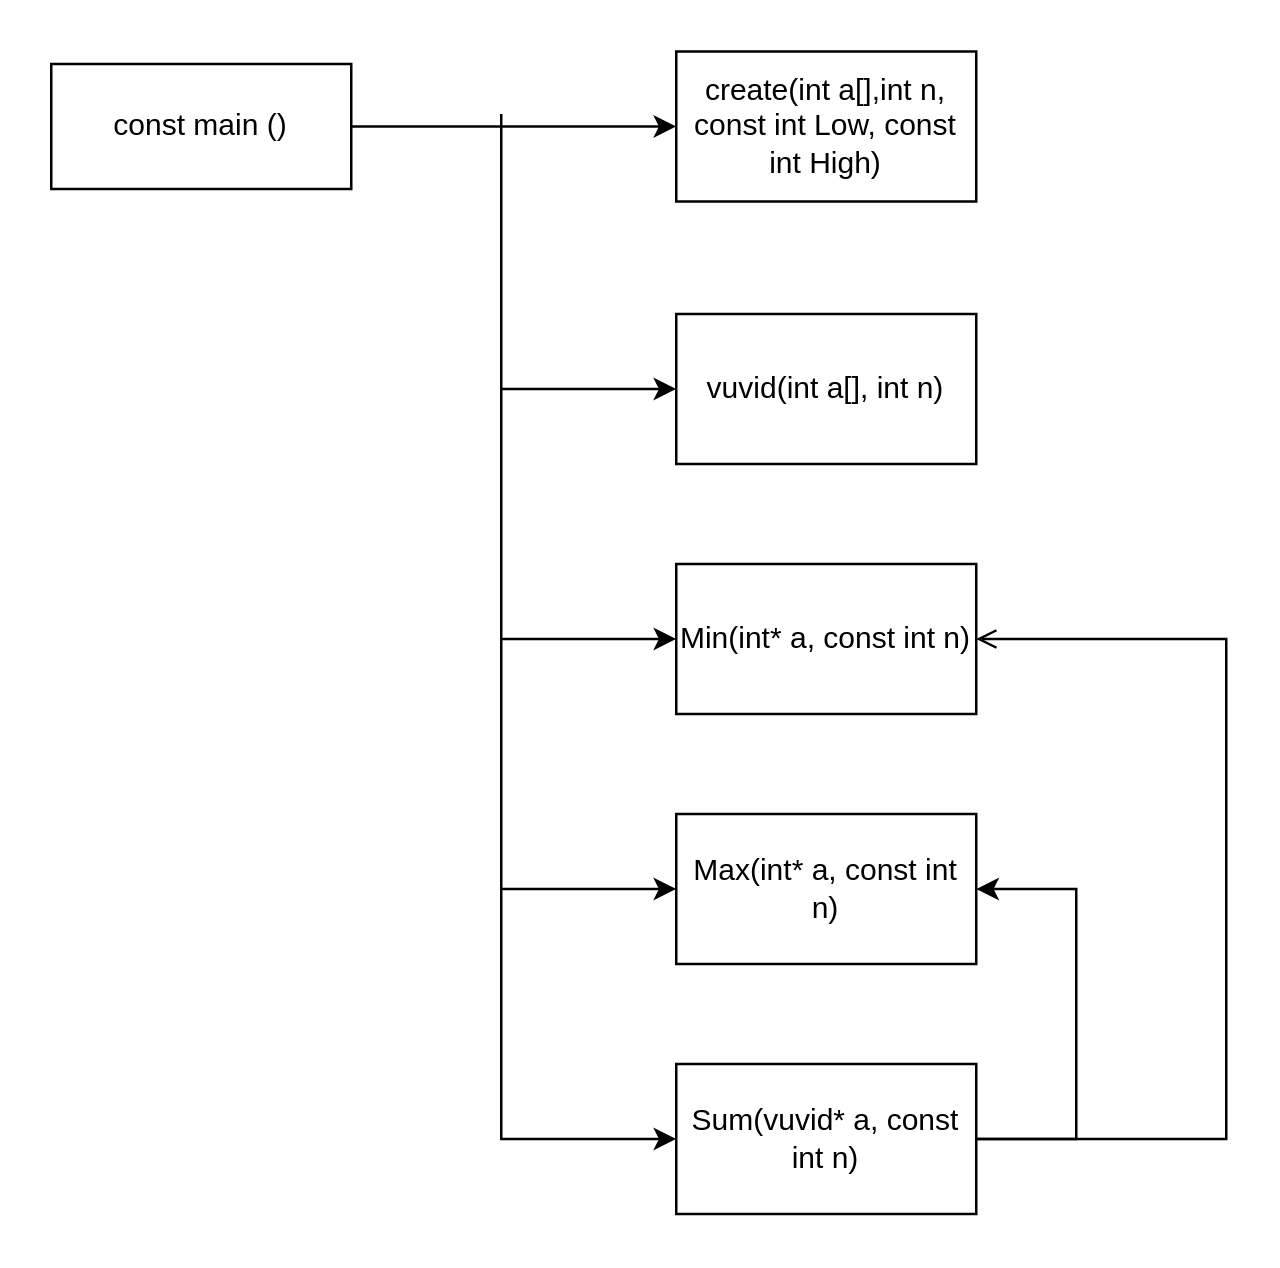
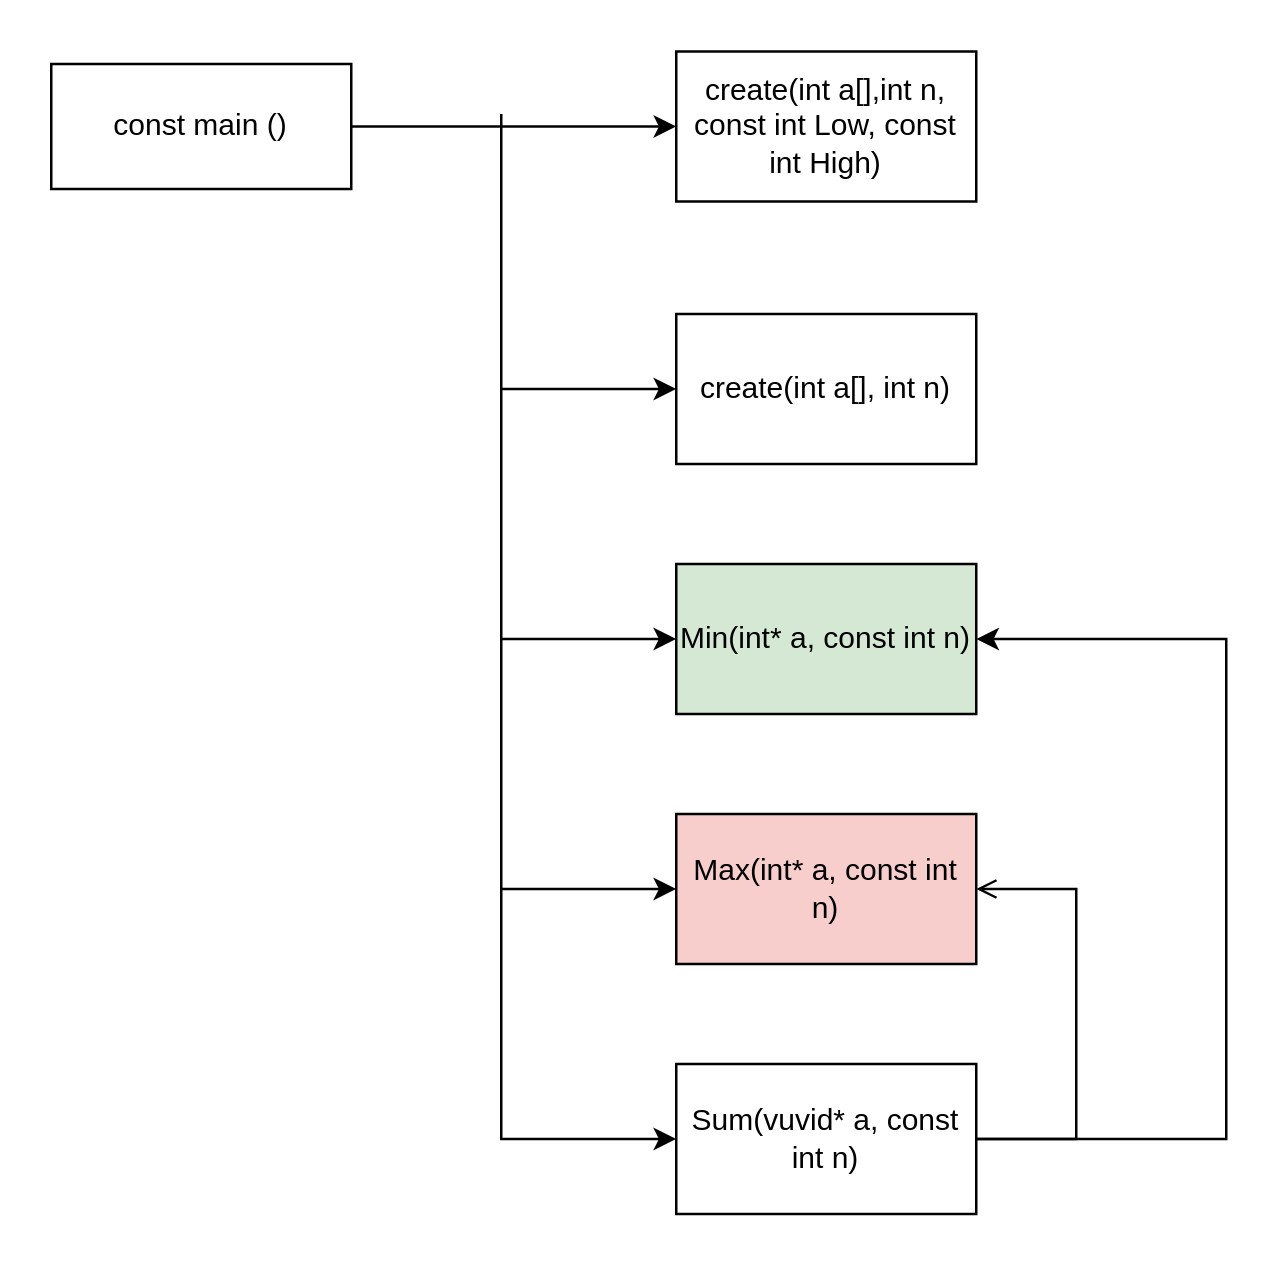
node "vuvid(int a[], int n)": label "vuvid(int a[], int n)" -> "create(int a[], int n)"
node "Min(int* a, const int n)": fillcolor #ffffff -> #d5e8d4
edge "Sum(vuvid* a, const int n)" -> "Min(int* a, const int n)": arrowhead open -> classic
node "Max(int* a, const int n)": fillcolor #ffffff -> #f8cecc
edge "Sum(vuvid* a, const int n)" -> "Max(int* a, const int n)": arrowhead classic -> open
